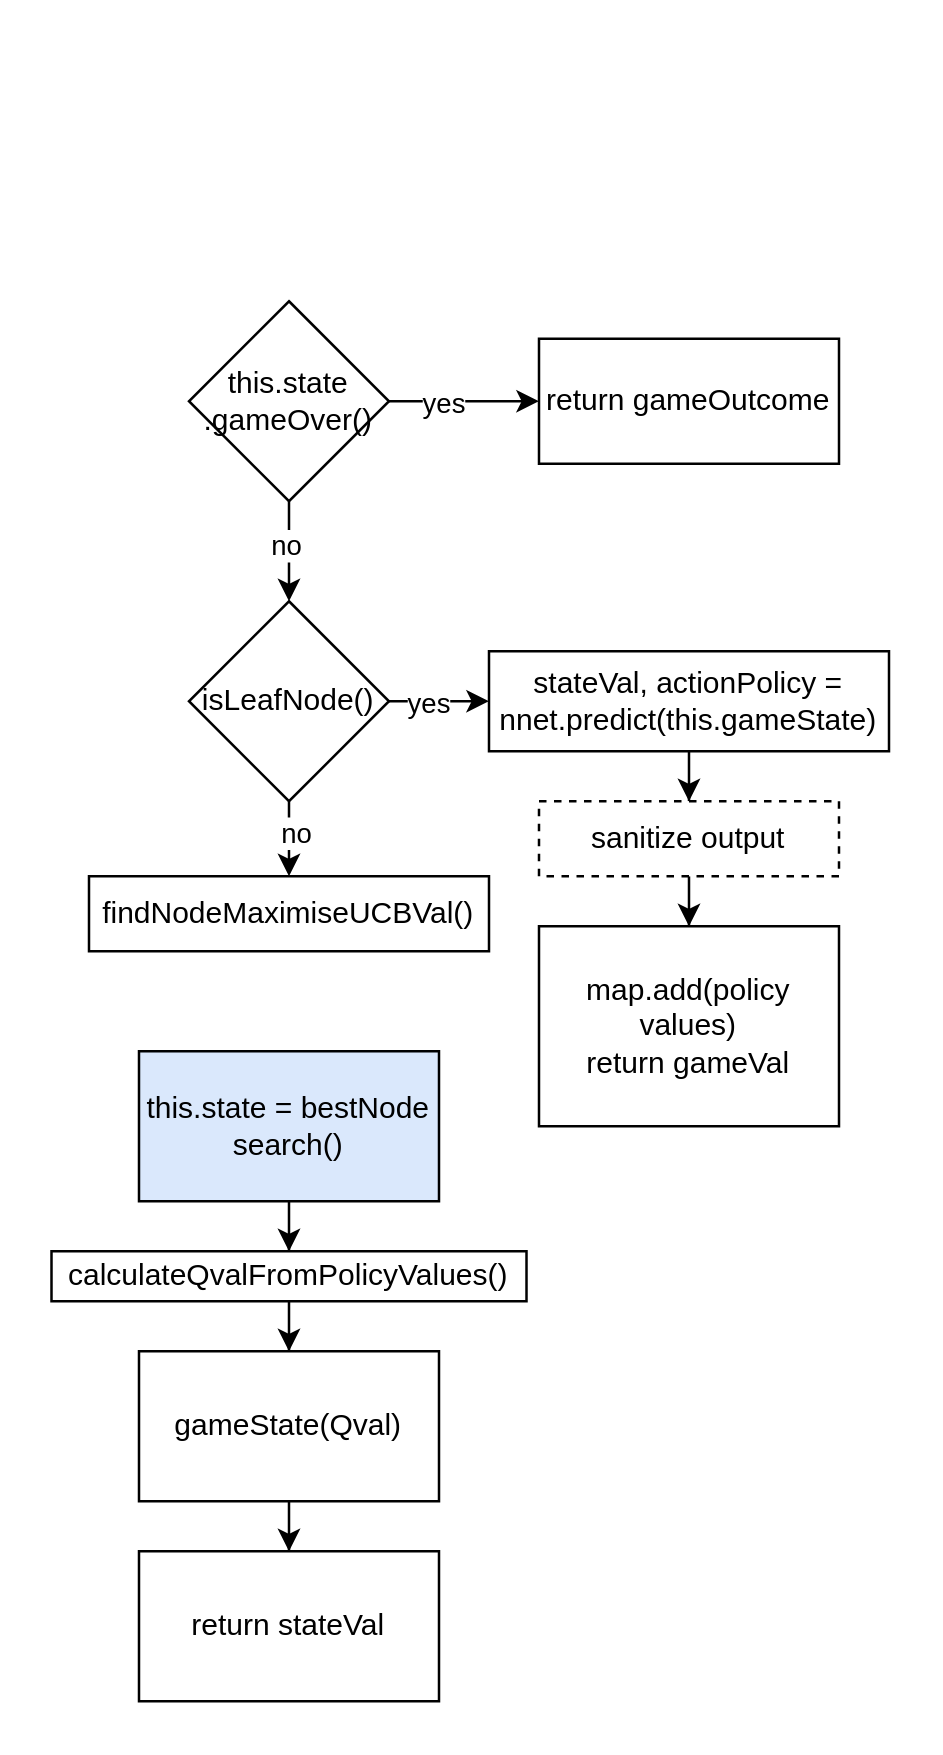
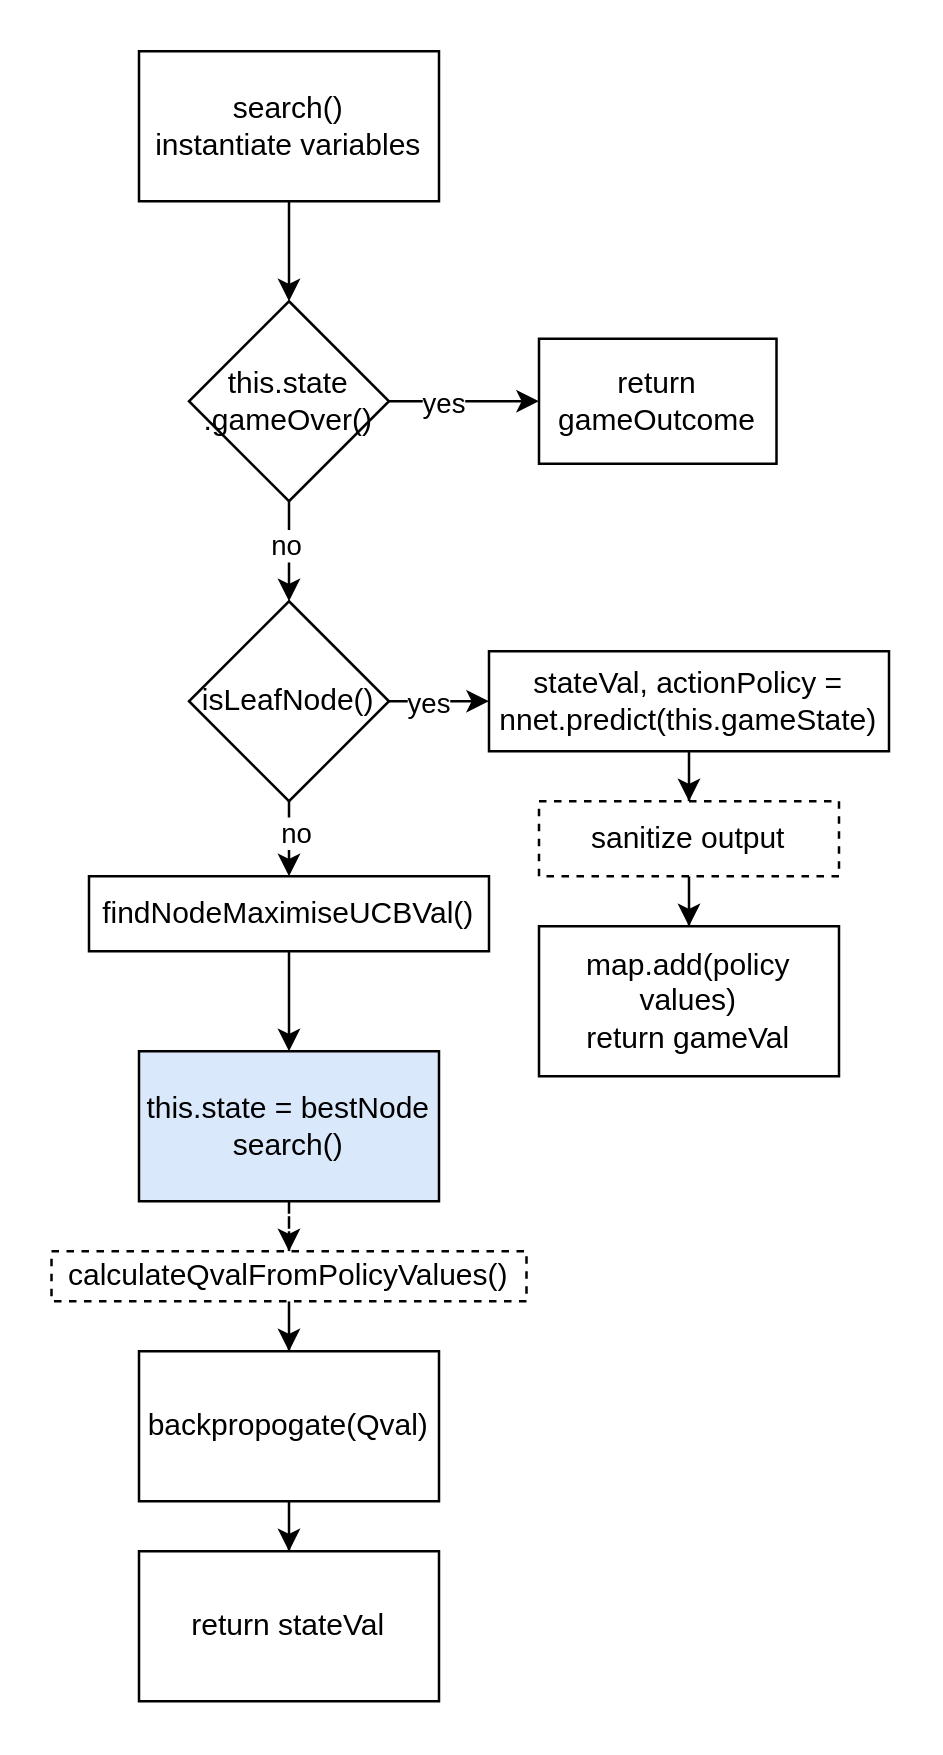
node "search() instantiate variables": added
edge "search() instantiate variables" -> "this.state .gameOver()": added
node "return gameOutcome": size 300x125 -> 238x125
edge "findNodeMaximiseUCBVal()" -> "this.state = bestNode search()": added
node "map.add(policy values) return gameVal": size 300x200 -> 300x150
edge "this.state = bestNode search()" -> "calculateQvalFromPolicyValues()": style solid -> dashed
node "calculateQvalFromPolicyValues()": style solid -> dashed
node "gameState(Qval)": label "gameState(Qval)" -> "backpropogate(Qval)"
